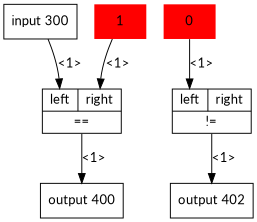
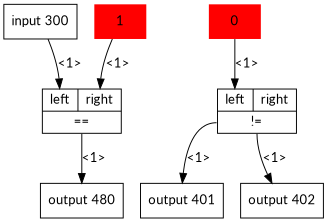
node "output 400": label "output 400" -> "output 480"
node "output 401": added
